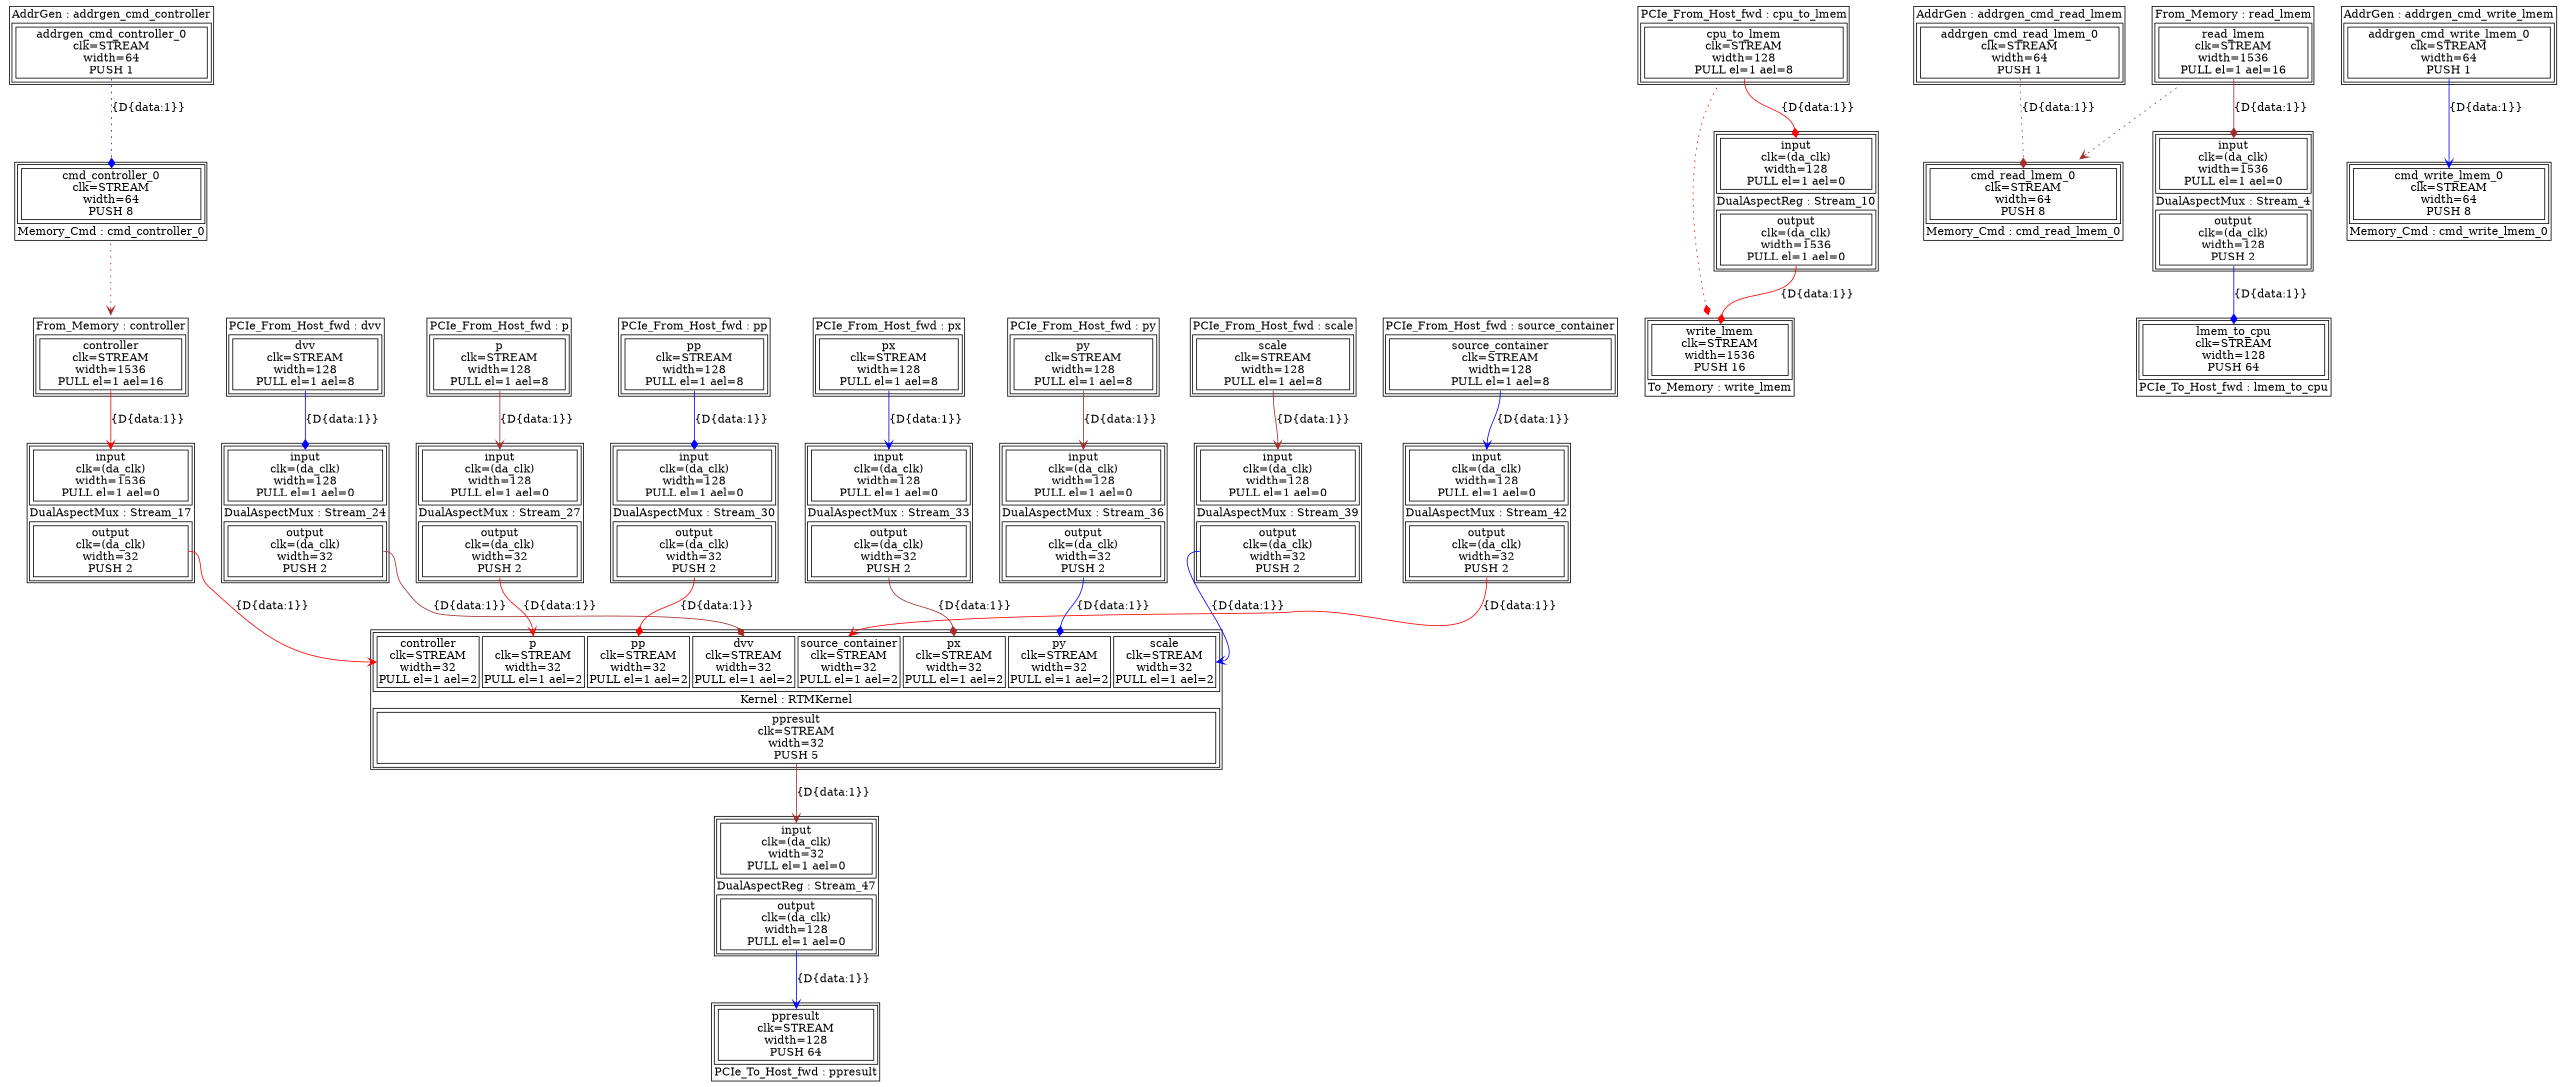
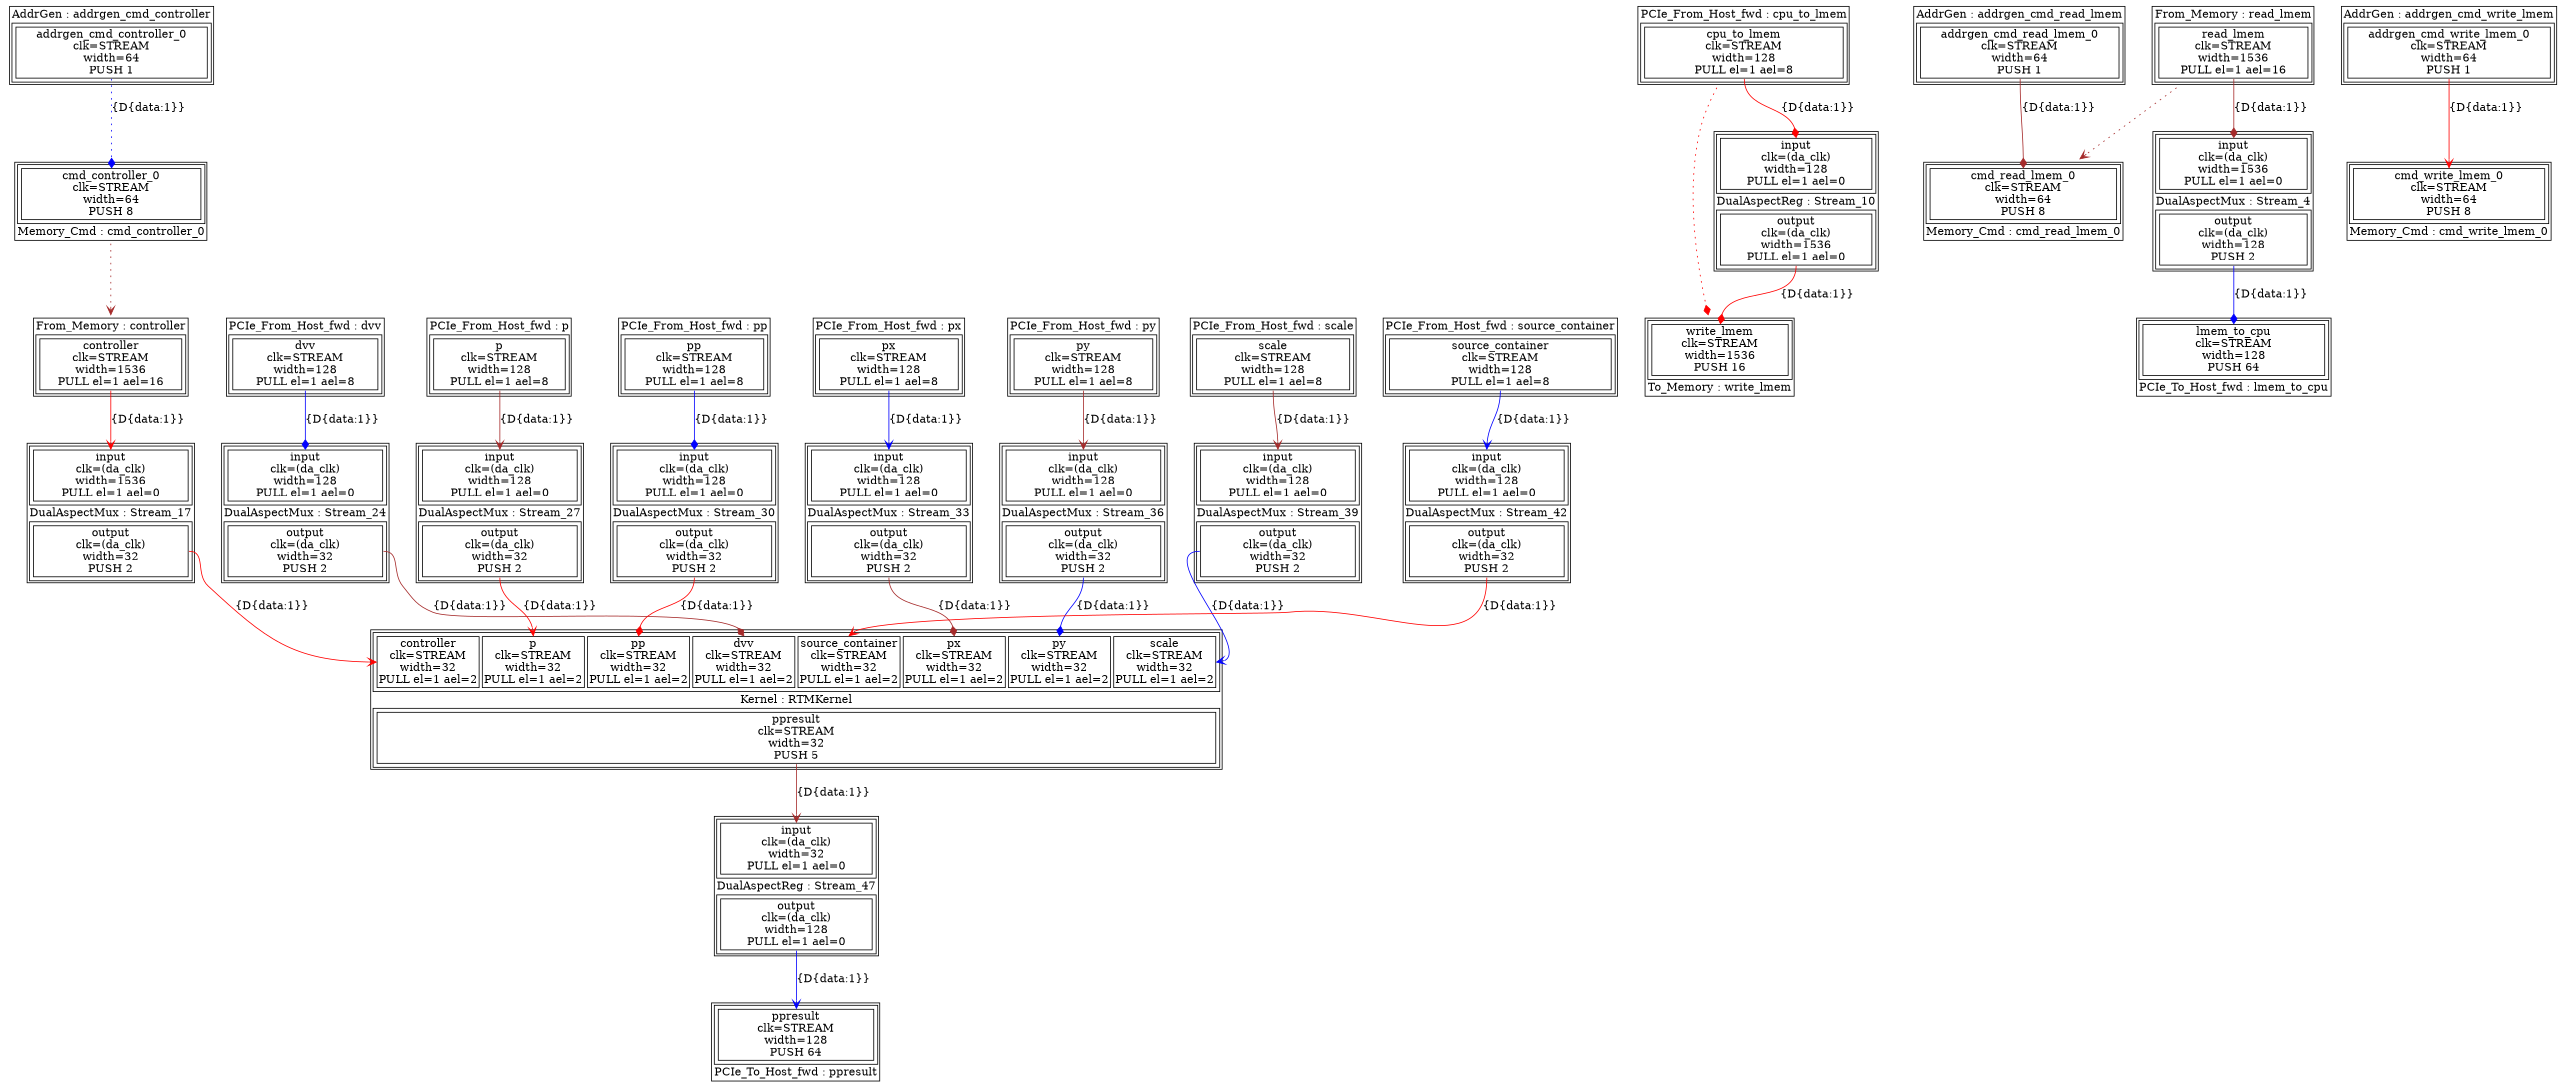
edge "AddrGen : addrgen_cmd_read_lmem" -> "cmd_read_lmem_0": style dotted -> solid
edge "AddrGen : addrgen_cmd_write_lmem" -> "cmd_write_lmem_0": color blue -> red
